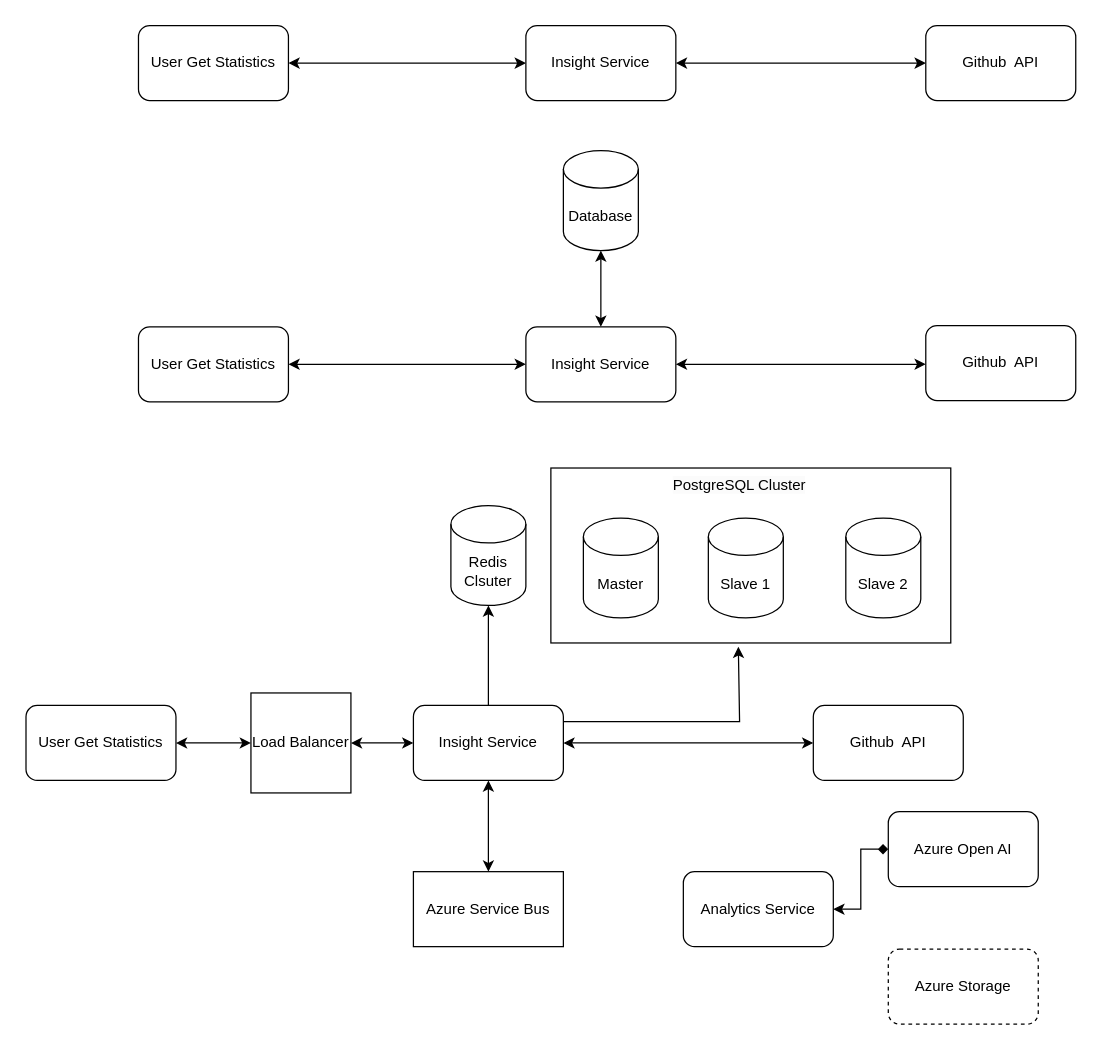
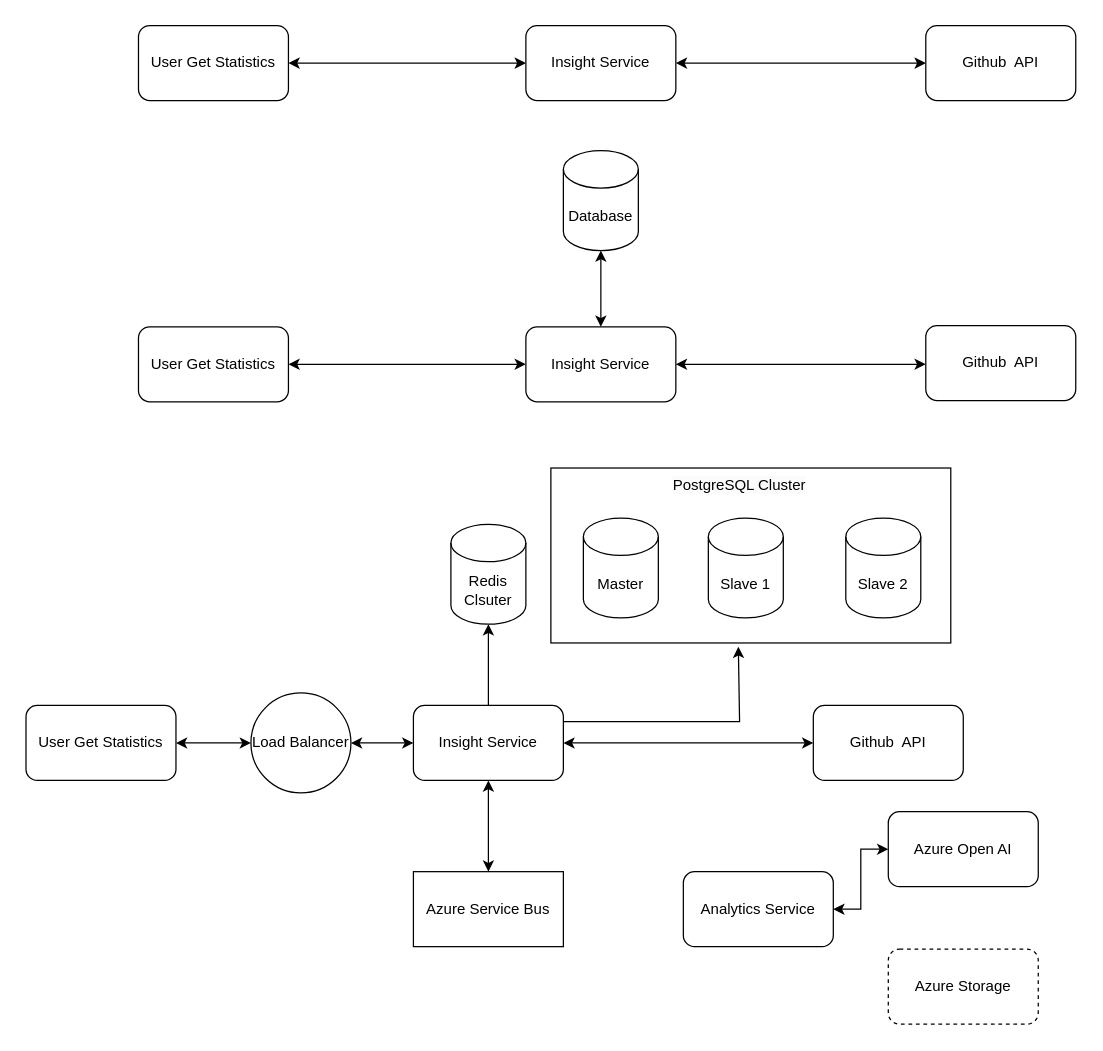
node "Redis Clsuter": moved (488, 556) -> (488, 574)
node "Load Balancer": shape rectangle -> ellipse
edge "Azure Open AI" -- "Analytics Service": arrowhead diamond -> classic
